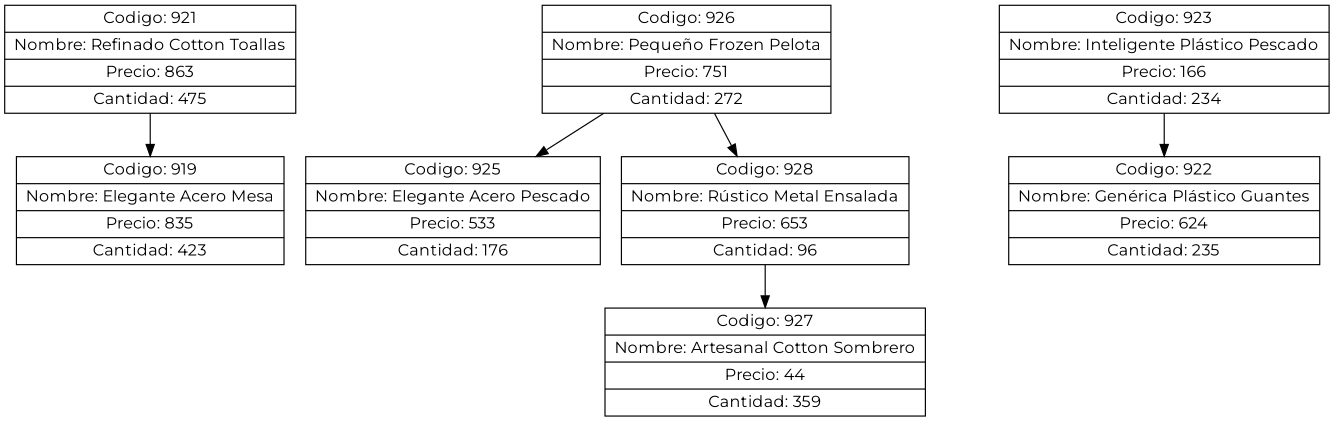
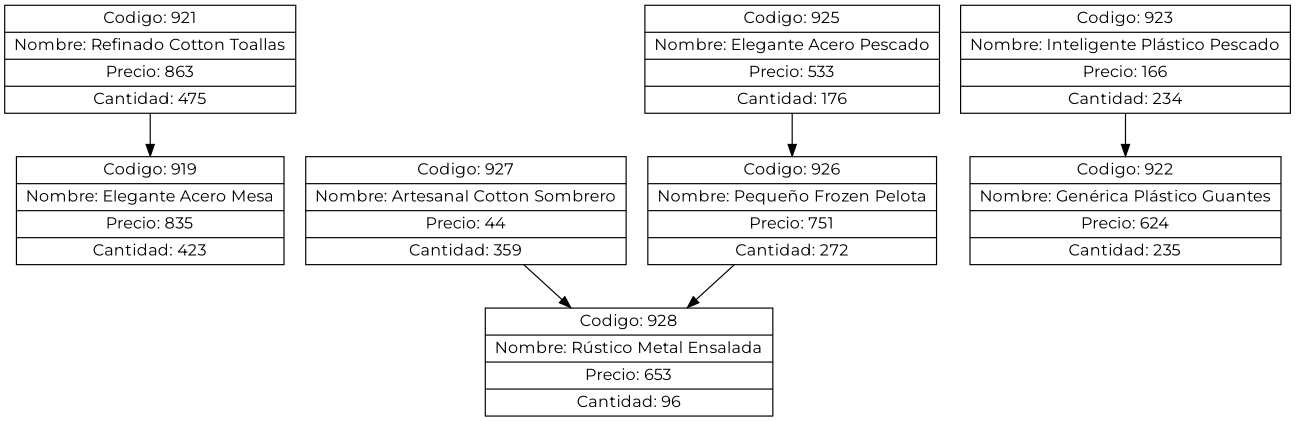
edge "Codigo: 926" -> "Codigo: 925": reversed
edge "Codigo: 928" -> "Codigo: 927": reversed
